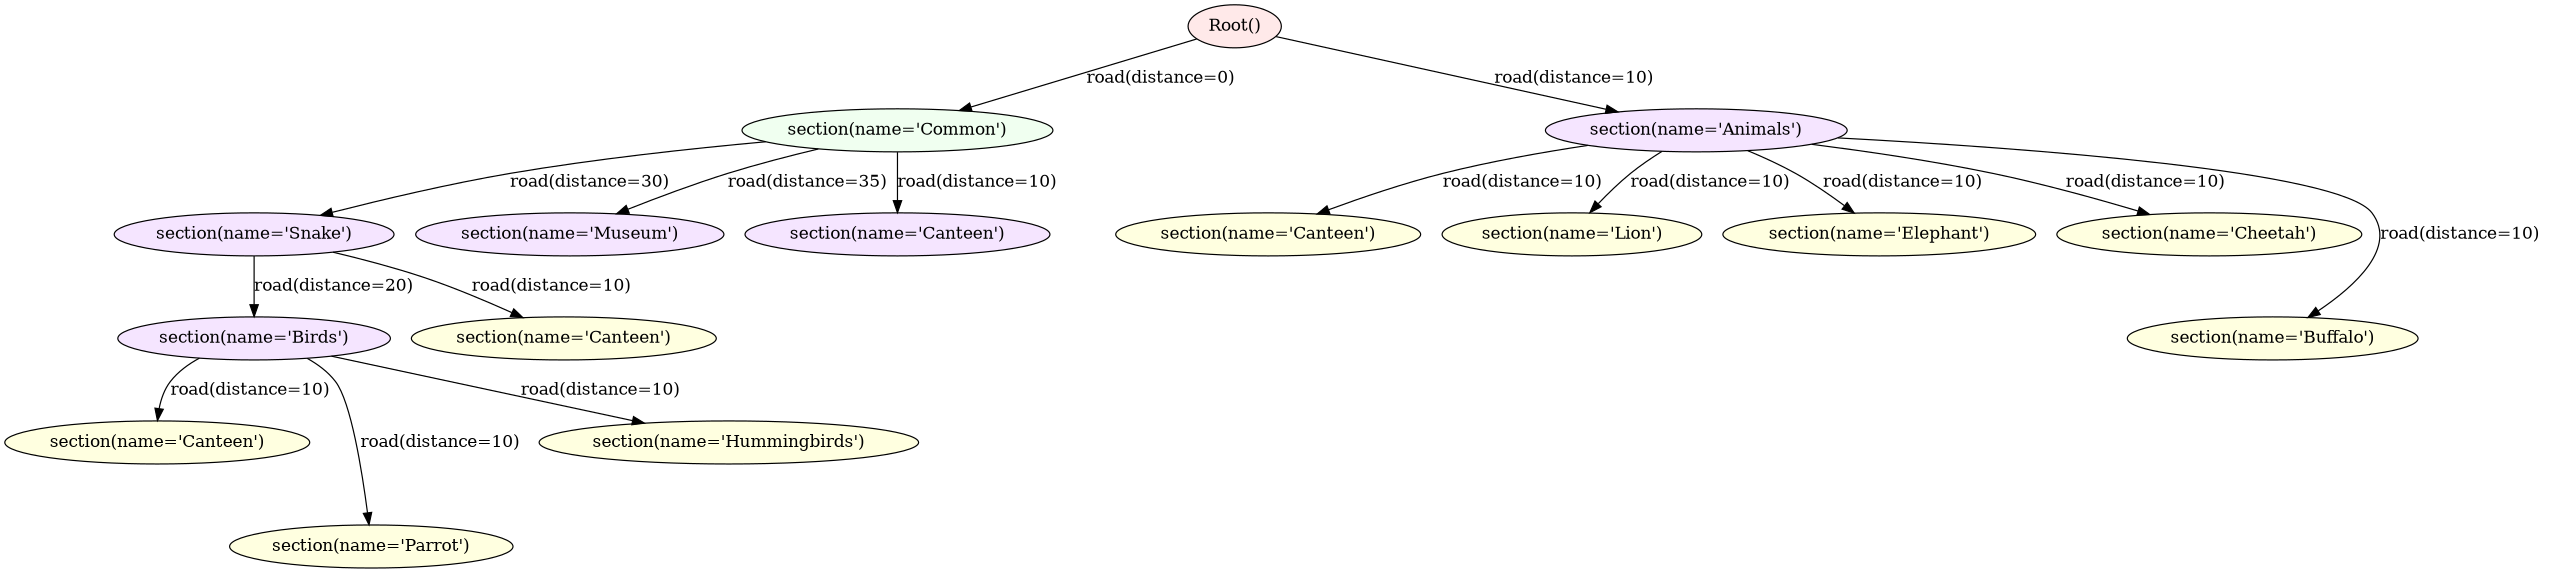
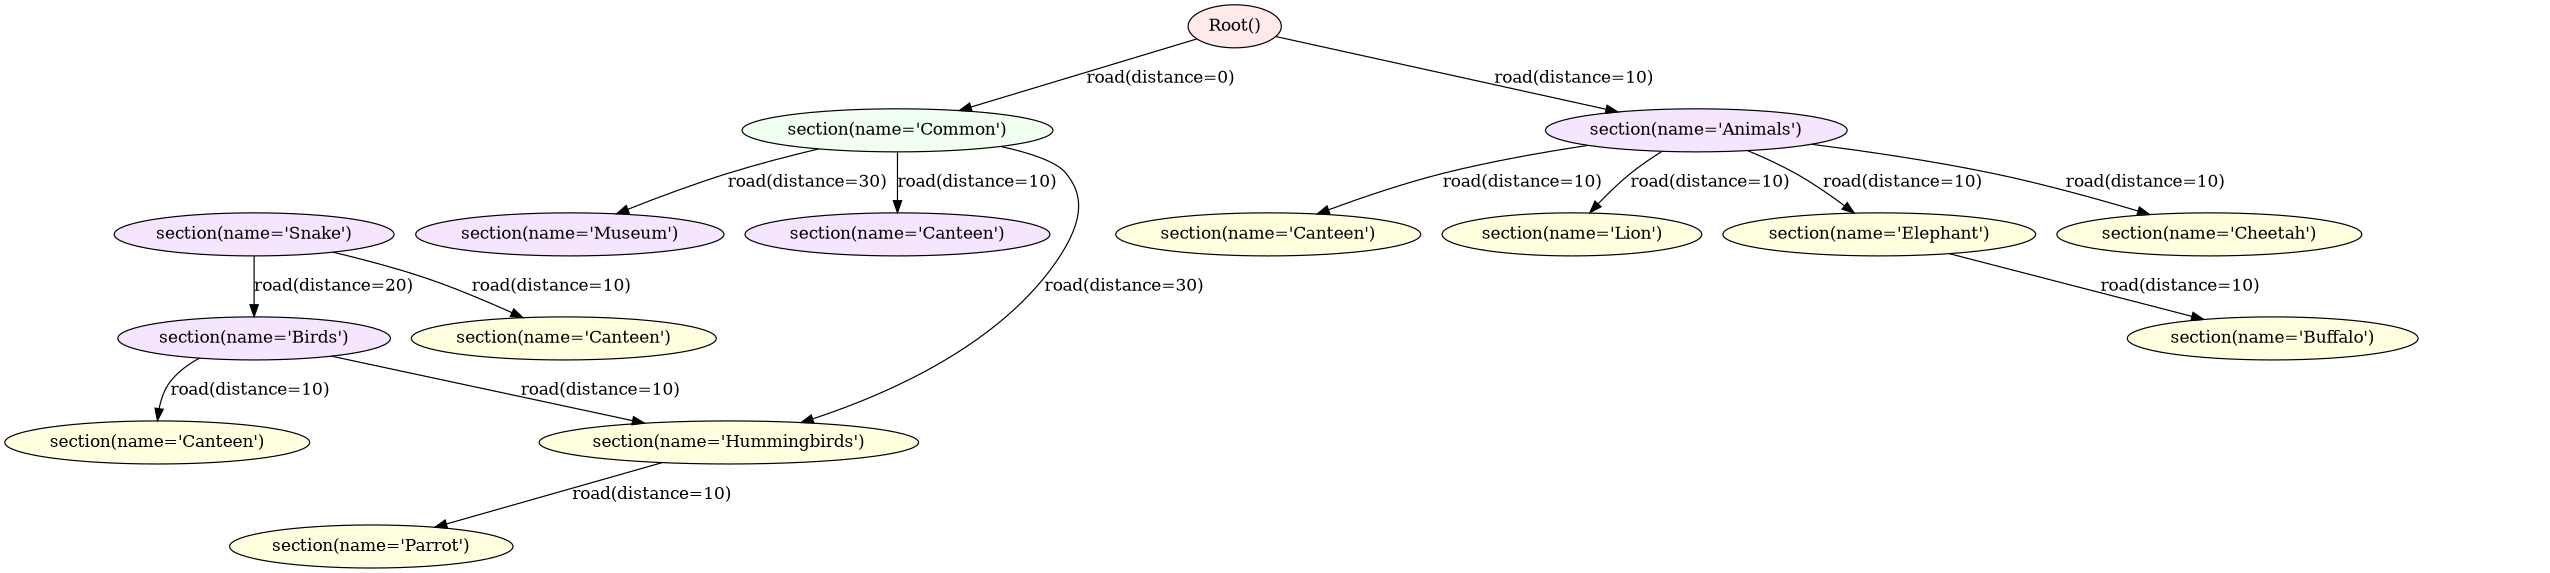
edge "section(name='Animals')" -> "section(name='Buffalo')": now "section(name='Elephant')" -> "section(name='Buffalo')"
edge "section(name='Common')" -> "section(name='Snake')": now "section(name='Common')" -> "section(name='Hummingbirds')"
edge "section(name='Common')" -> "section(name='Museum')": label "road(distance=35) " -> "road(distance=30) "
edge "section(name='Birds')" -> "section(name='Parrot')": now "section(name='Hummingbirds')" -> "section(name='Parrot')"
